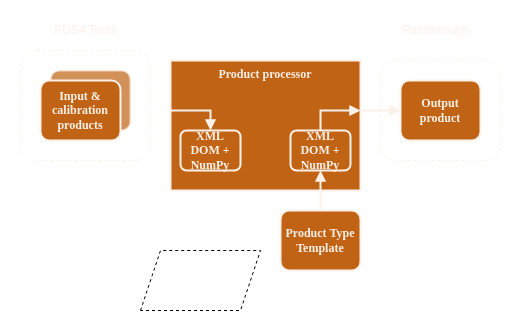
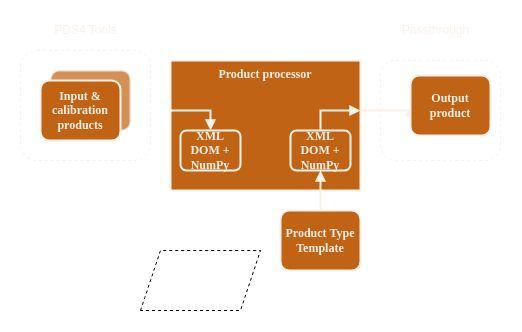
node "Output product": moved (441, 111) -> (451, 106)
